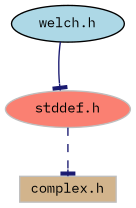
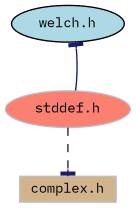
edge "welch.h" -> "stddef.h": reversed
